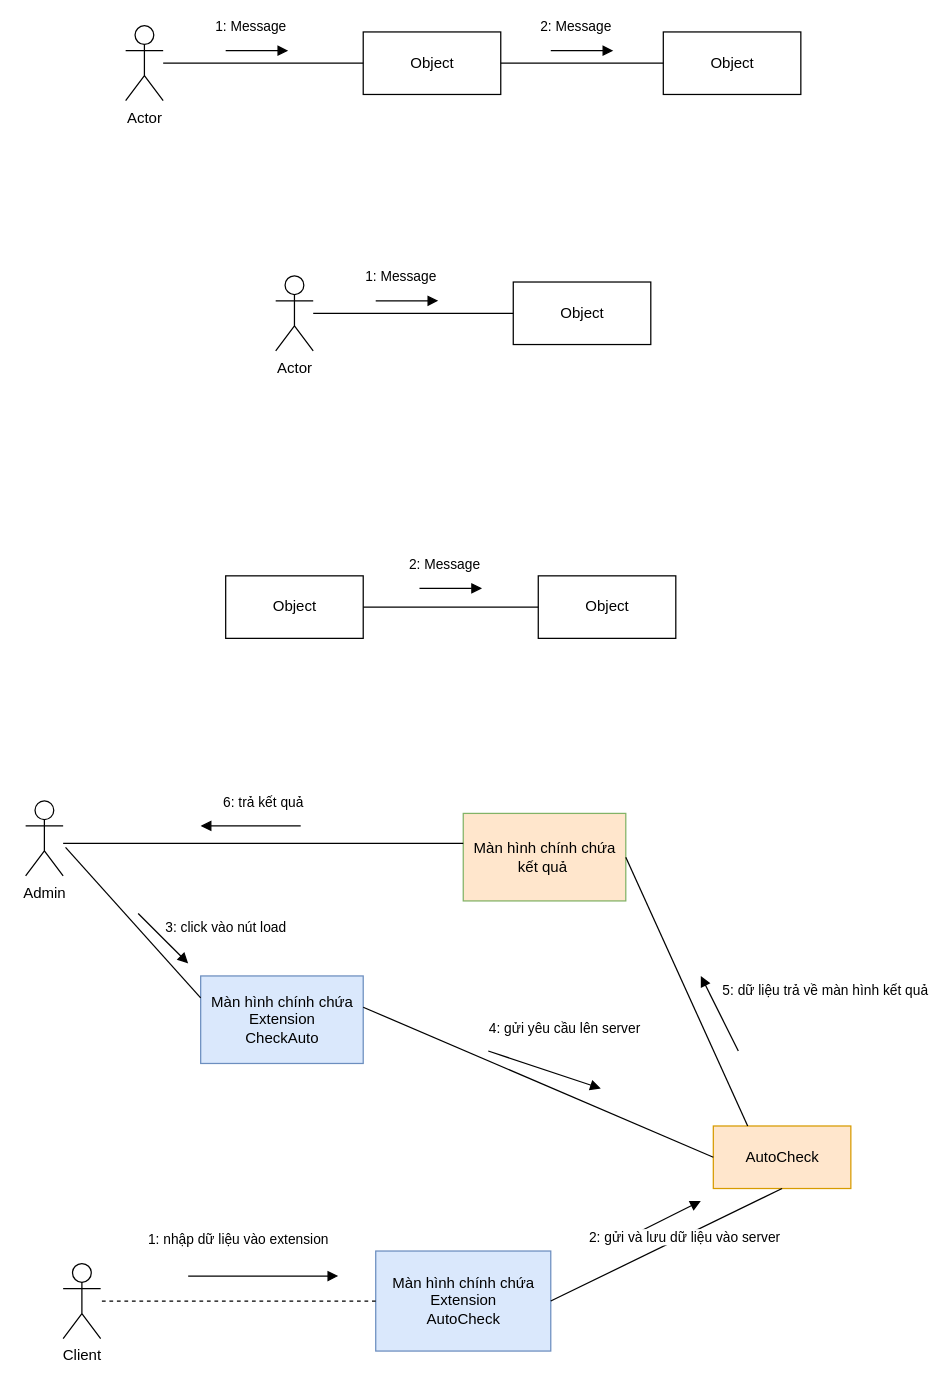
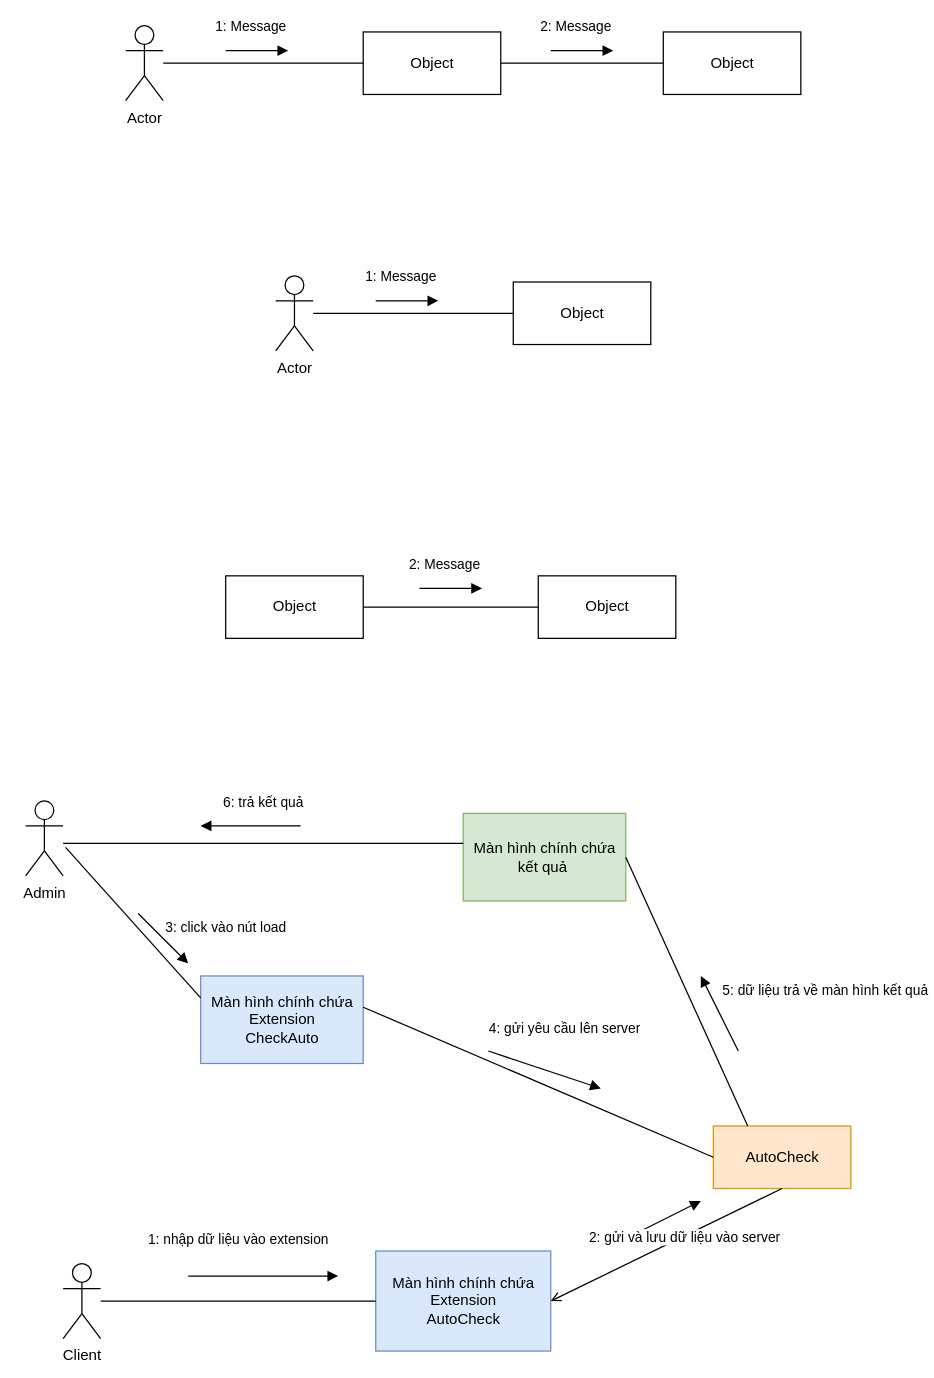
node "Màn hình chính chứa kết quả": fillcolor #ffe6cc -> #d5e8d4
edge "AutoCheck" -- "Màn hình chính chứa Extension AutoCheck": arrowhead none -> open
edge "Client" -- "Màn hình chính chứa Extension AutoCheck": style dashed -> solid
